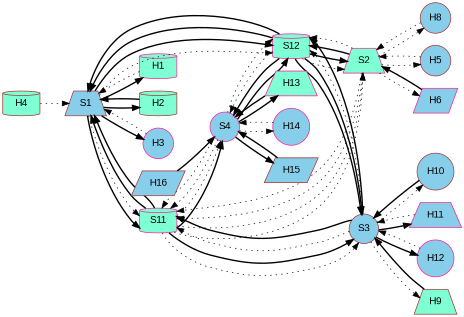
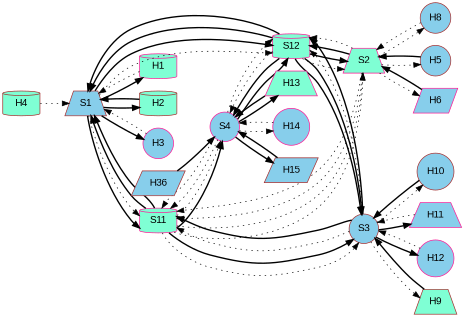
edge "H5" -> "S2": style dotted -> bold
node "H16": label "H16" -> "H36"
